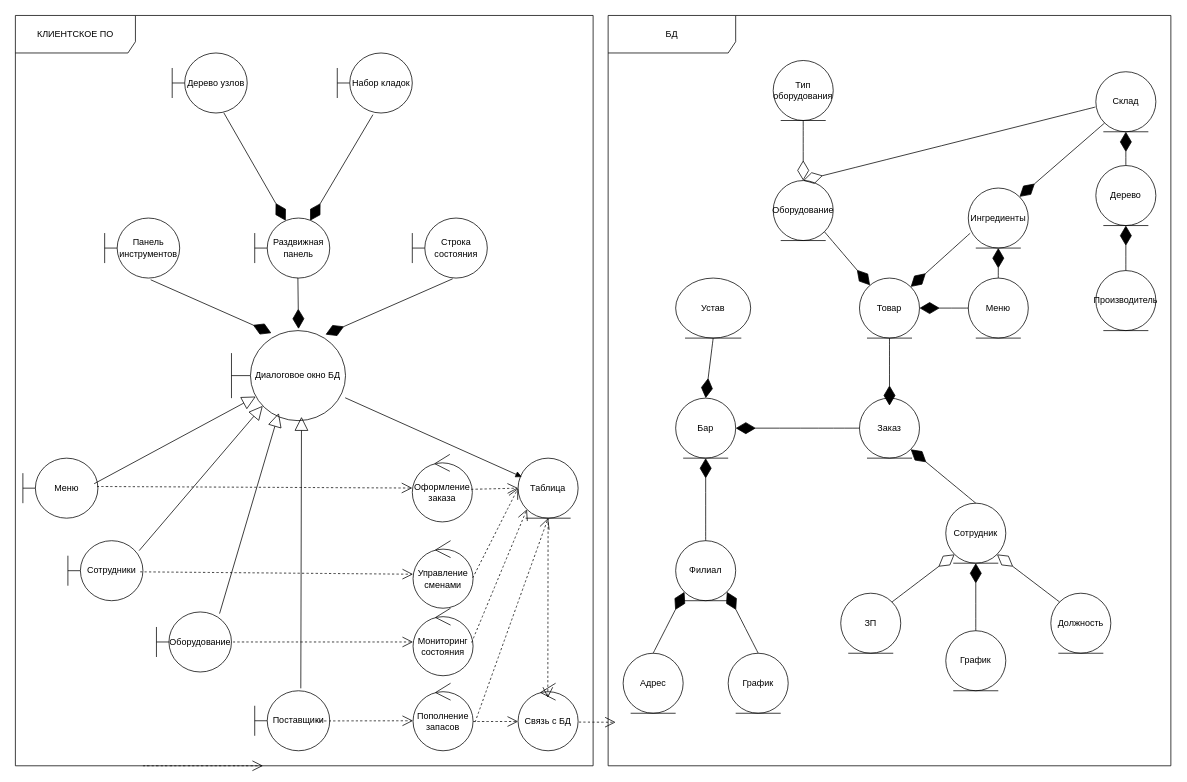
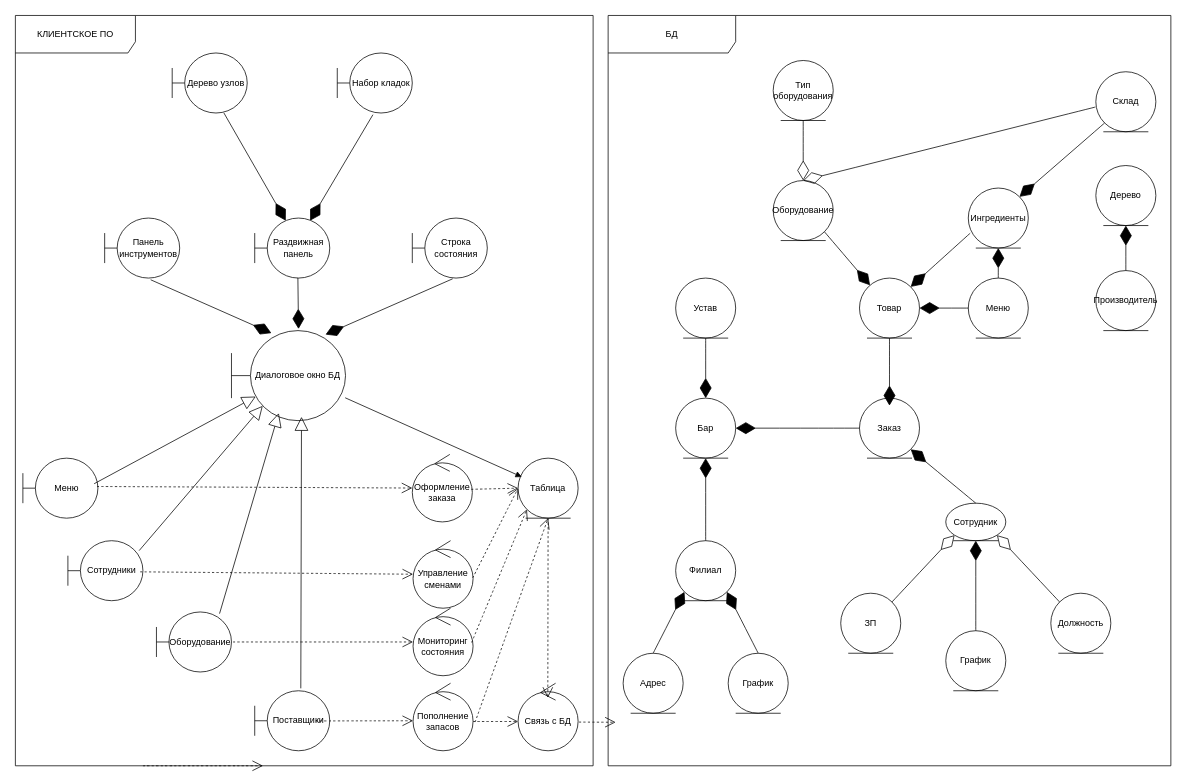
edge "Дерево" -> "Склад": removed
node "Устав": size 75x60 -> 60x60
node "Сотрудник": size 60x60 -> 60x38
